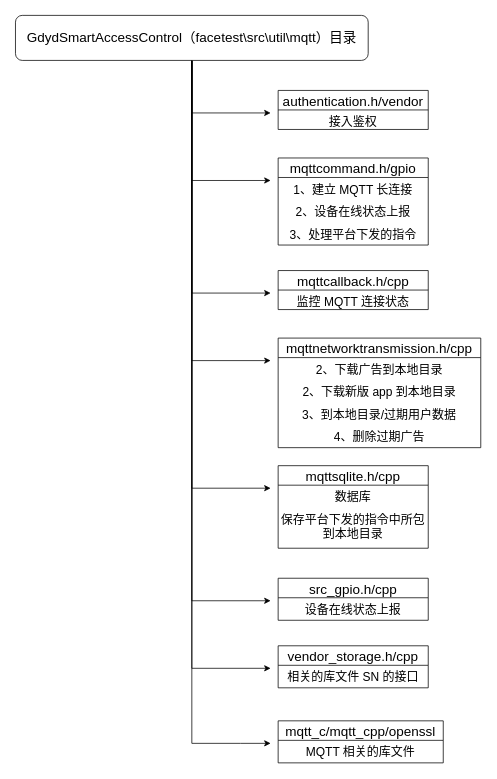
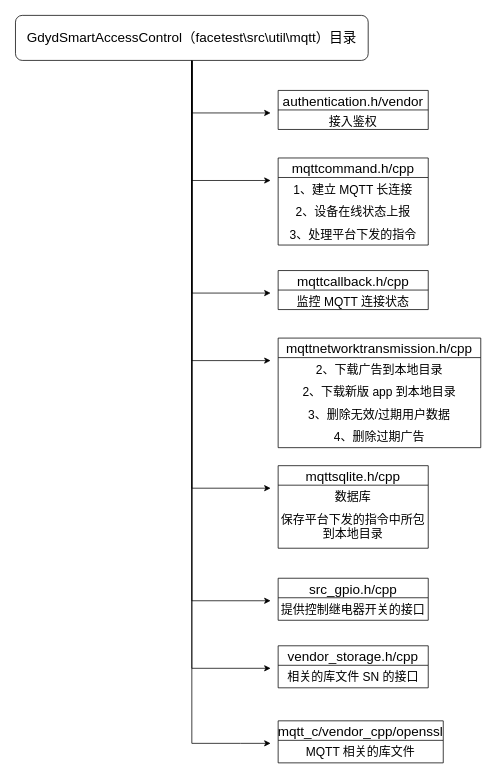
node "mqttcommand.h/gpio": label "mqttcommand.h/gpio" -> "mqttcommand.h/cpp"
node "3、到本地目录/过期用户数据": label "3、到本地目录/过期用户数据" -> "3、删除无效/过期用户数据"
node "设备在线状态上报": label "设备在线状态上报" -> "提供控制继电器开关的接口"
node "mqtt_c/mqtt_cpp/openssl": label "mqtt_c/mqtt_cpp/openssl" -> "mqtt_c/vendor_cpp/openssl"
